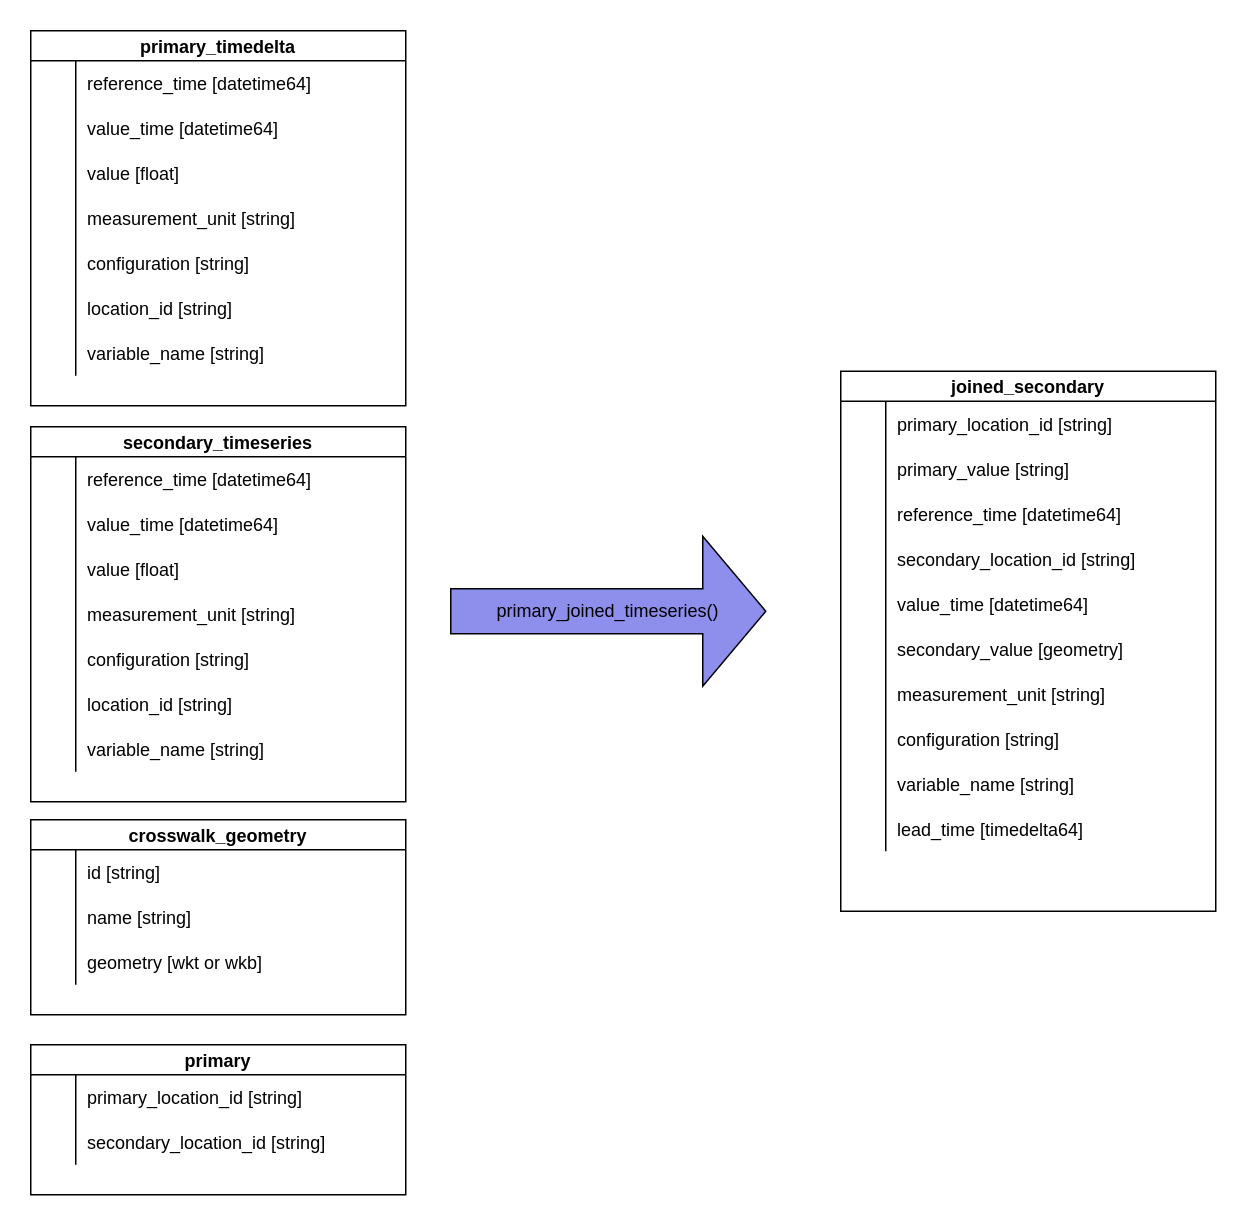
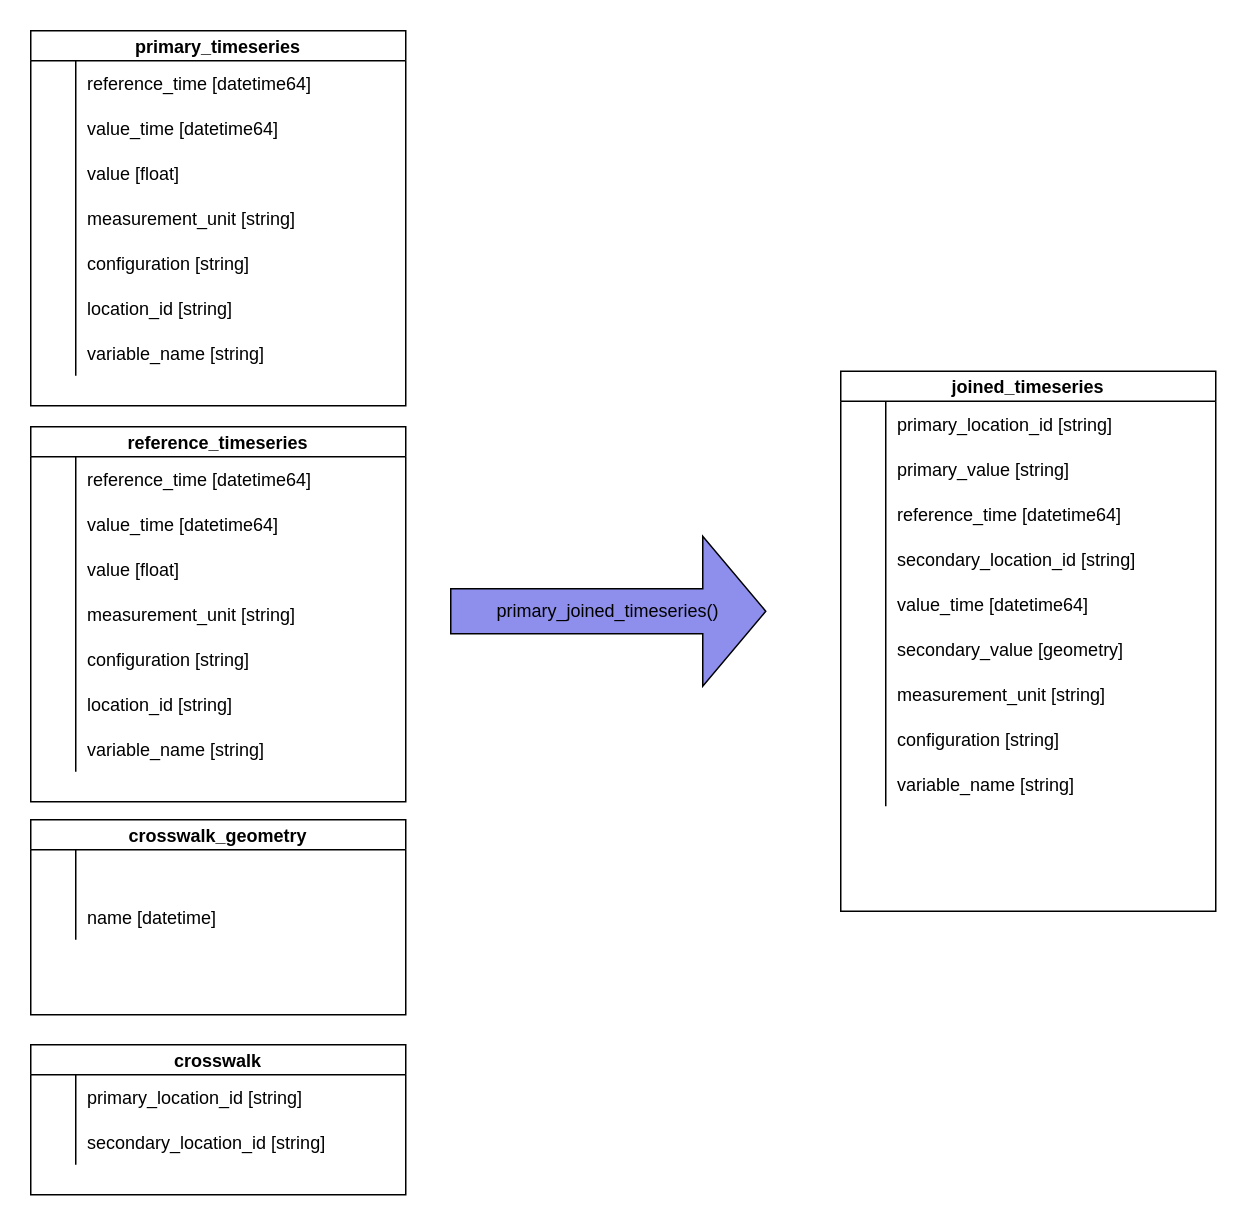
node "primary_timedelta": label "primary_timedelta" -> "primary_timeseries"
node "joined_secondary": label "joined_secondary" -> "joined_timeseries"
node "secondary_timeseries": label "secondary_timeseries" -> "reference_timeseries"
node "lead_time [timedelta64]": removed
node "id [string]": removed
node "name [string]": label "name [string]" -> "name [datetime]"
node "geometry [wkt or wkb]": removed
node "primary": label "primary" -> "crosswalk"
